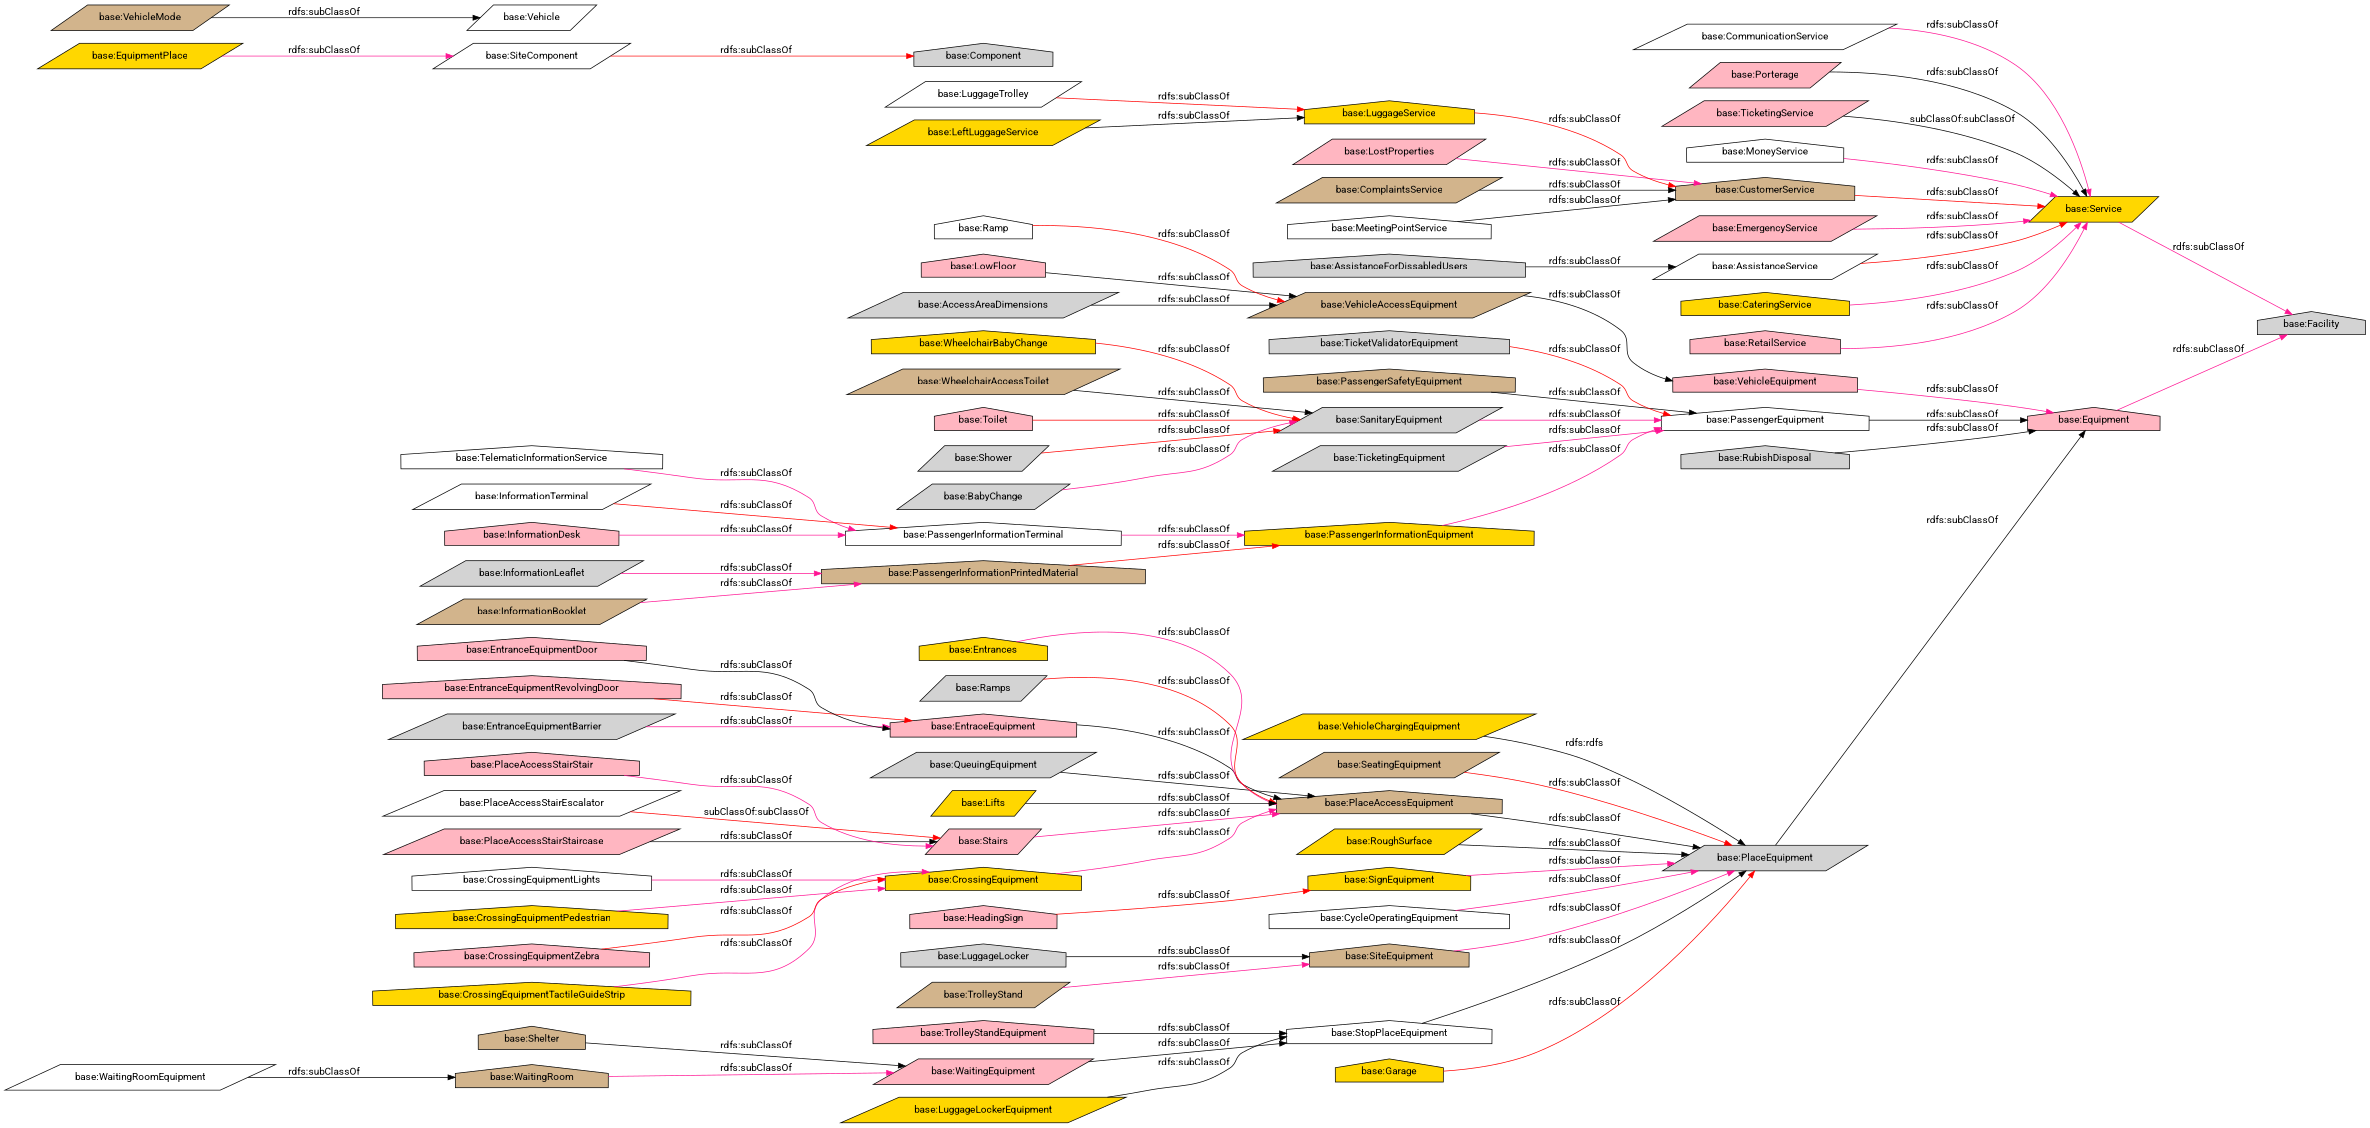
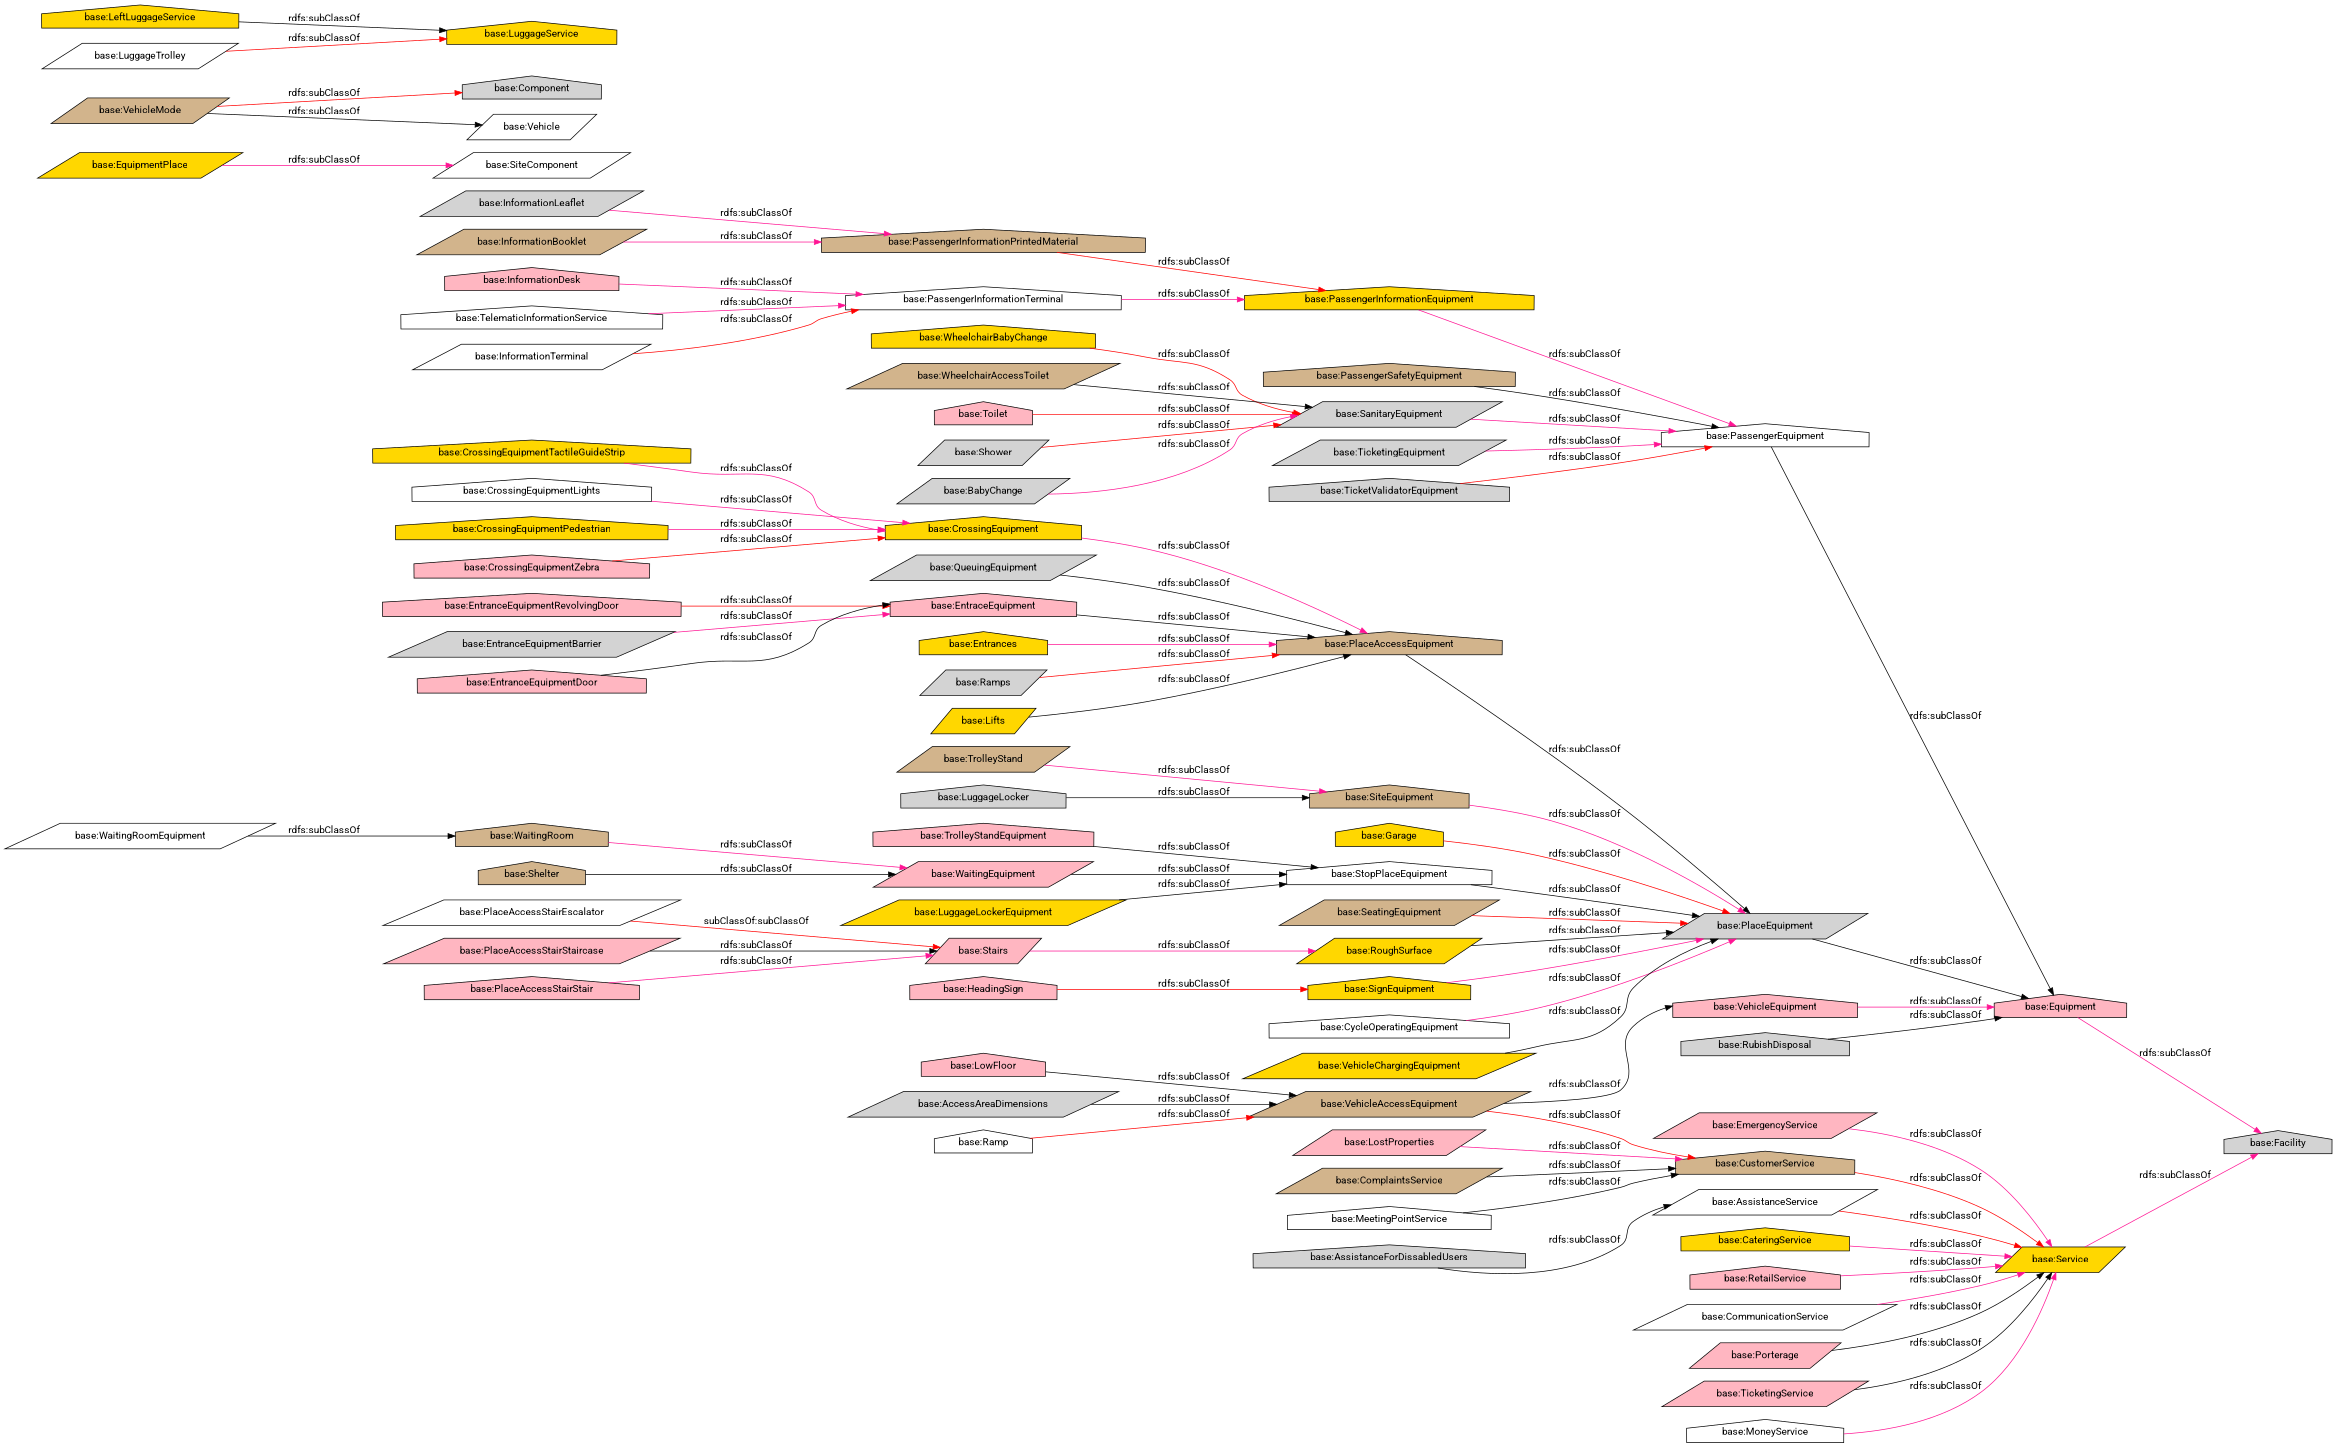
edge "base:SiteComponent" -> "base:Component": now "base:VehicleMode" -> "base:Component"
edge "base:TicketingService" -> "base:Service": label "subClassOf:subClassOf" -> "rdfs:subClassOf"
node "base:LeftLuggageService": shape parallelogram -> house
edge "base:LuggageService" -> "base:CustomerService": now "base:VehicleAccessEquipment" -> "base:CustomerService"
edge "base:VehicleChargingEquipment" -> "base:PlaceEquipment": label "rdfs:rdfs" -> "rdfs:subClassOf"
edge "base:Stairs" -> "base:PlaceAccessEquipment": now "base:Stairs" -> "base:RoughSurface"
